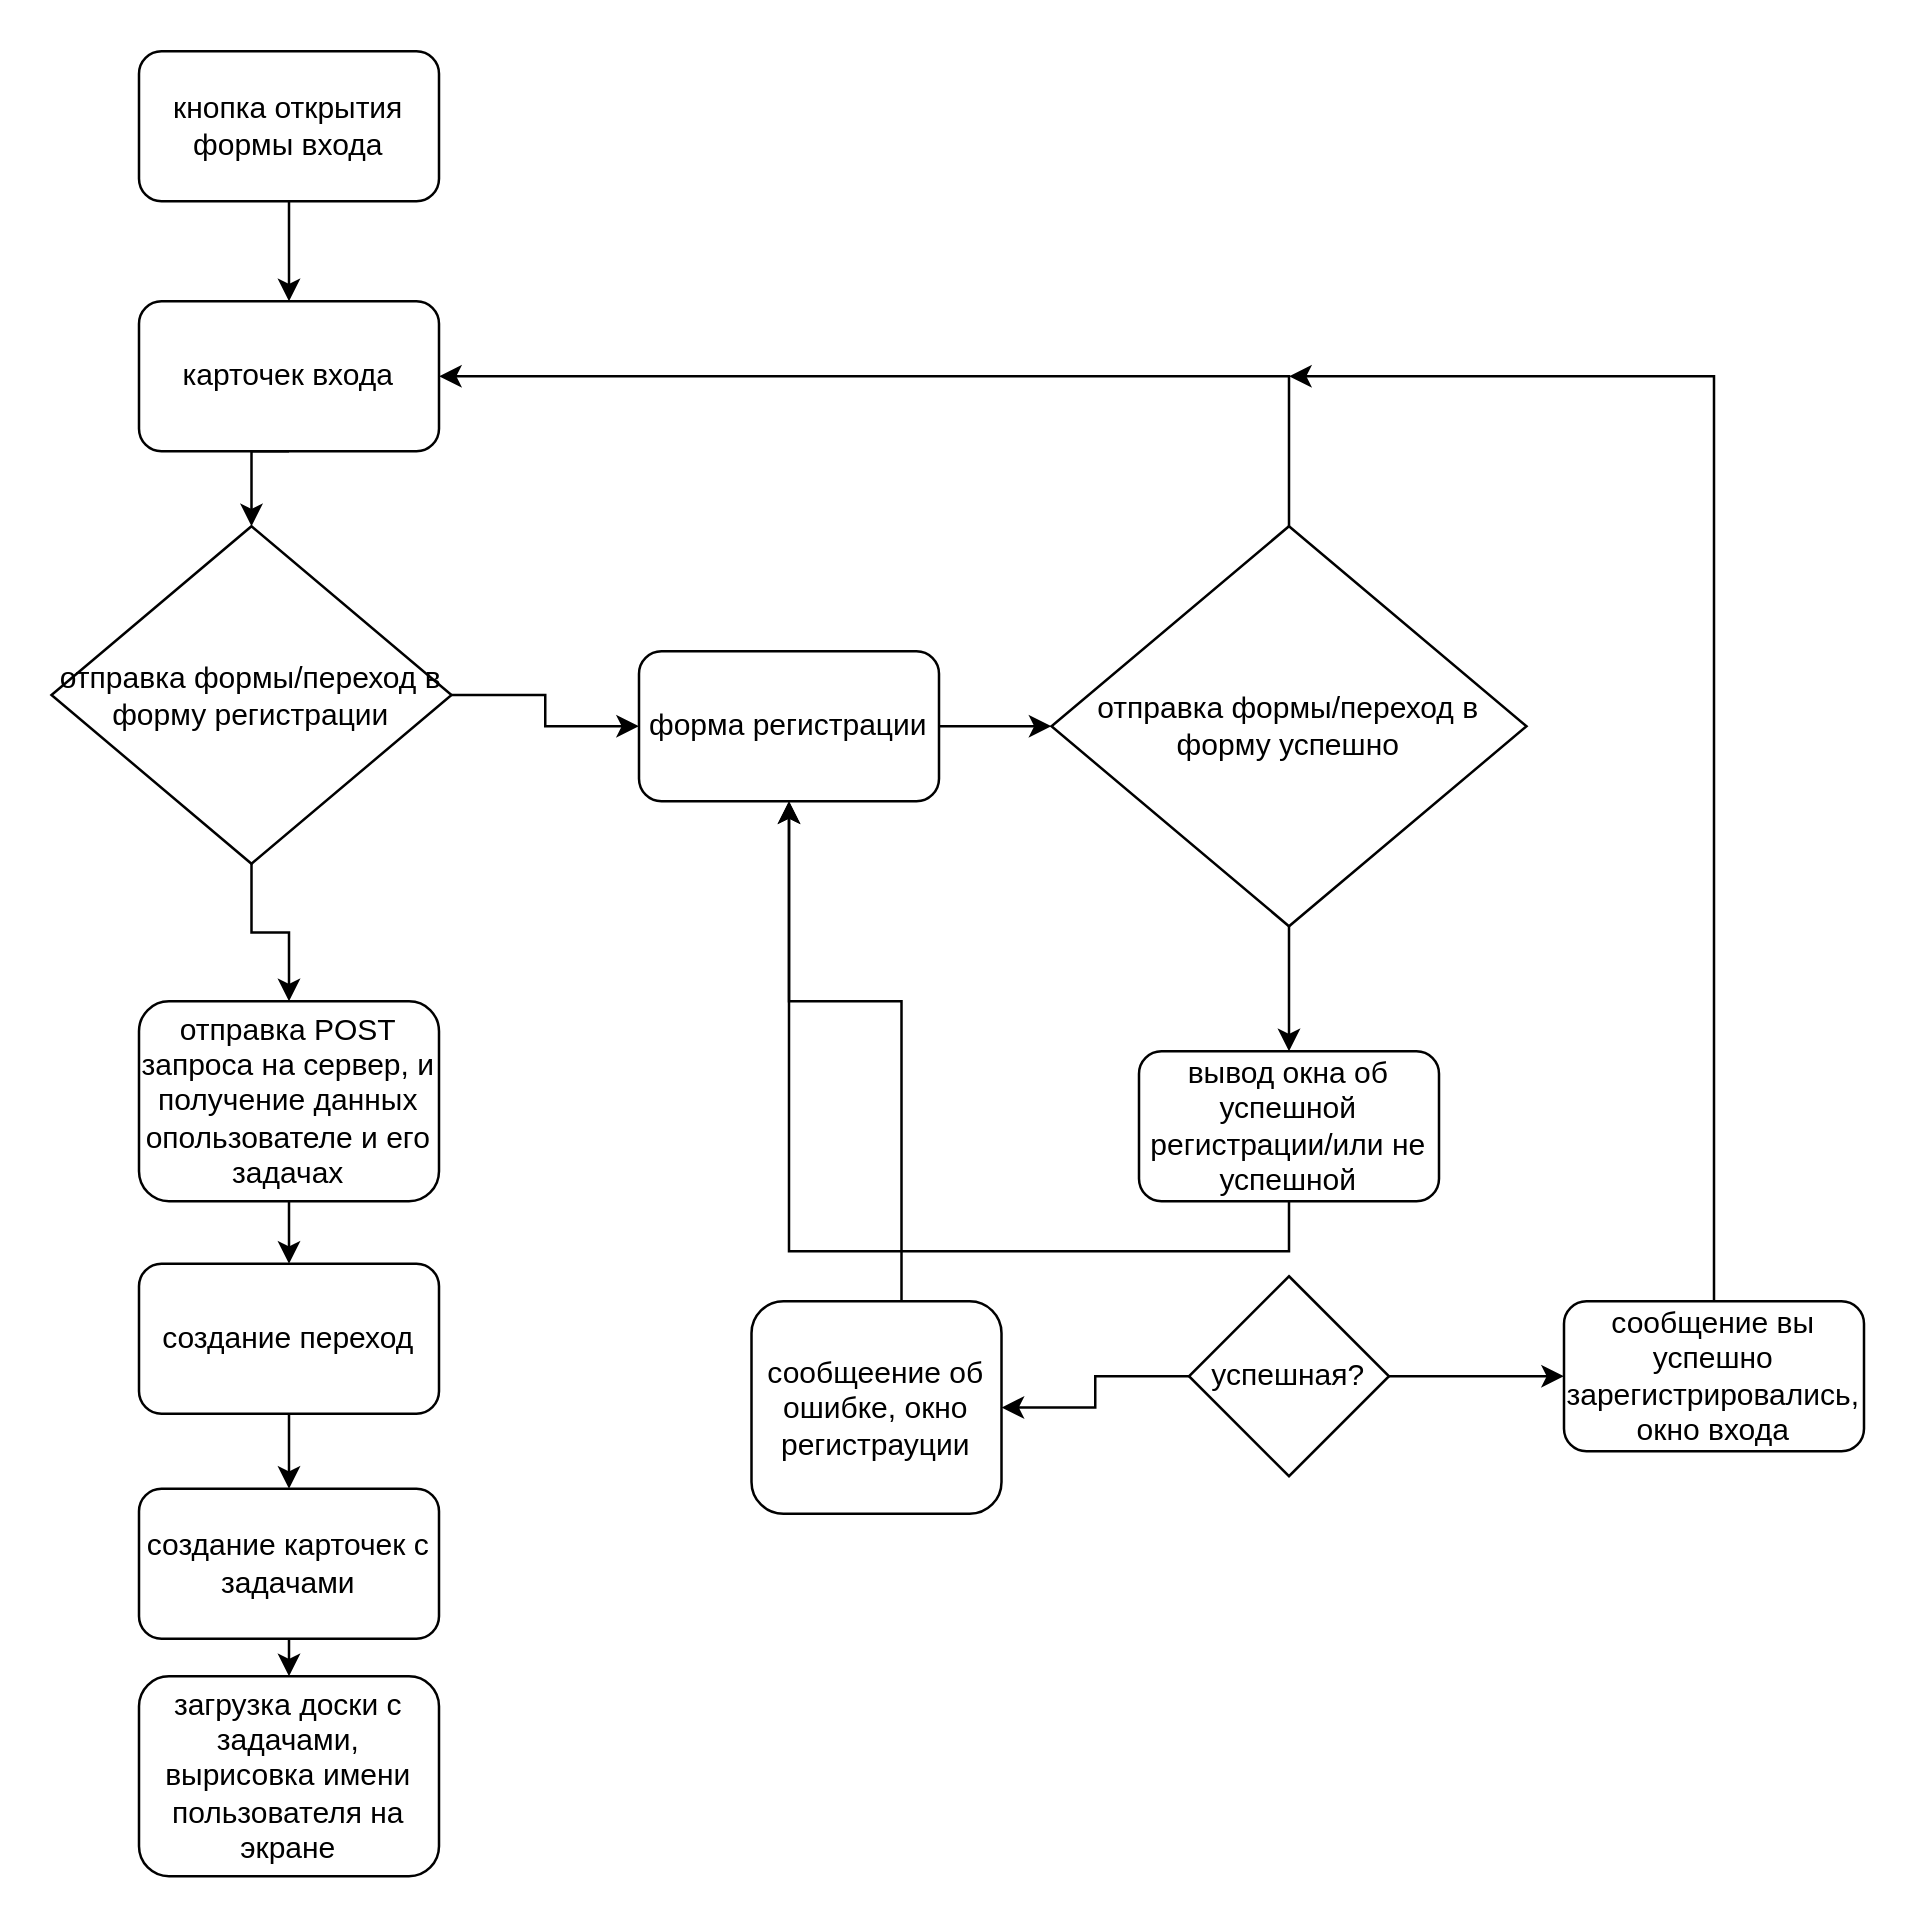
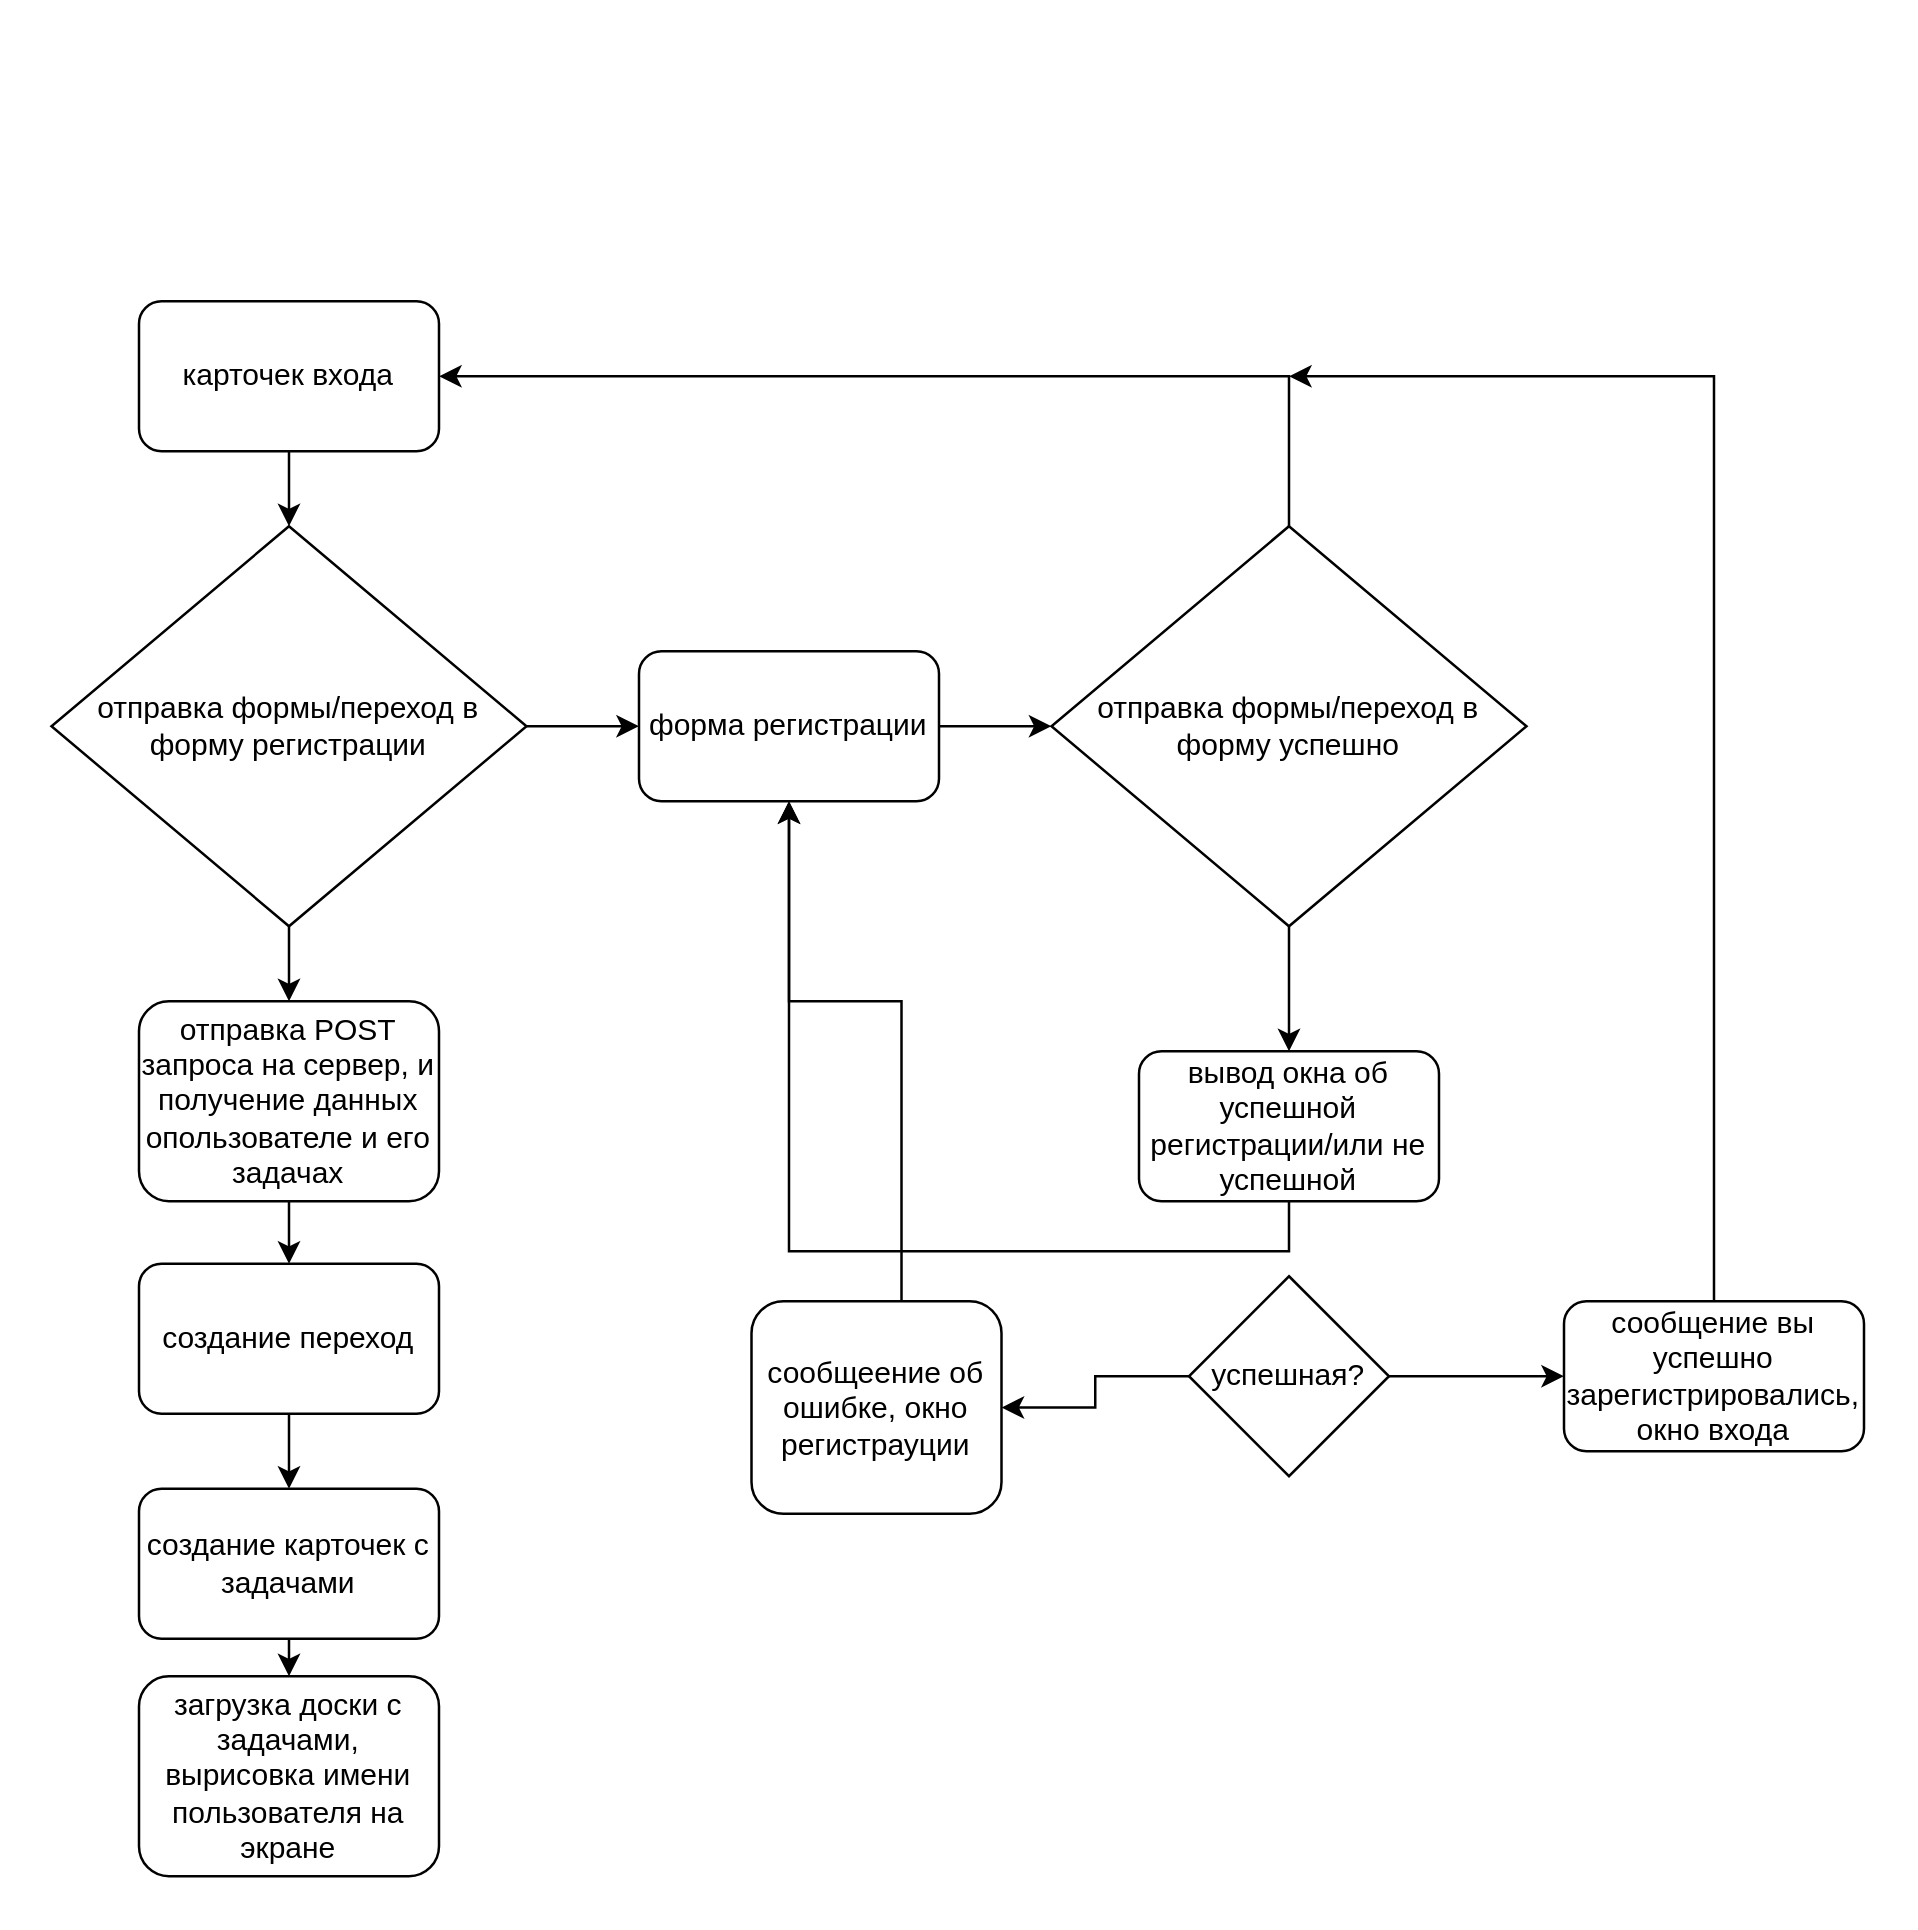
node "кнопка открытия формы входа": removed
edge "кнопка открытия формы входа" -> "карточек входа": removed
node "отправка формы/переход в форму регистрации": size 400x338 -> 475x400
